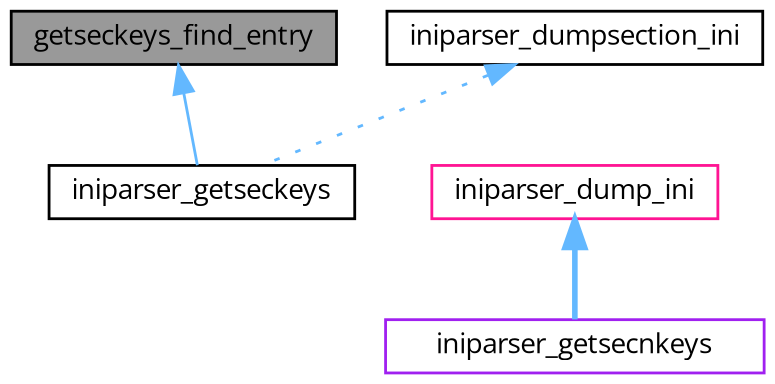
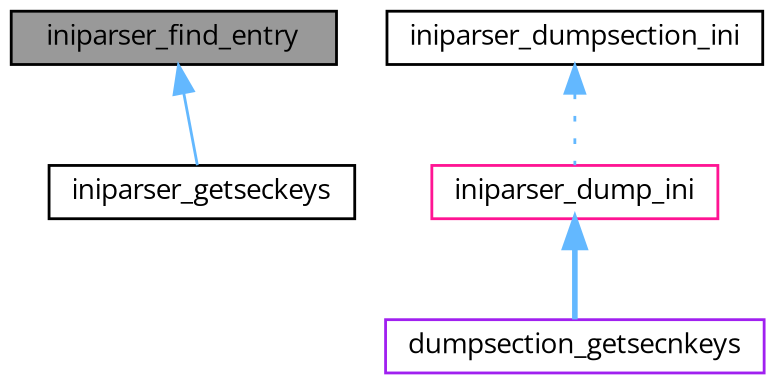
node "getseckeys_find_entry": label "getseckeys_find_entry" -> "iniparser_find_entry"
edge "iniparser_getseckeys" -> "iniparser_dumpsection_ini": now "iniparser_dump_ini" -> "iniparser_dumpsection_ini"
node "iniparser_getsecnkeys": label "iniparser_getsecnkeys" -> "dumpsection_getsecnkeys"
